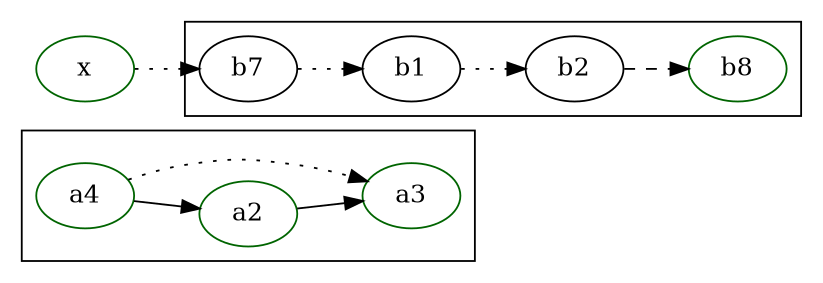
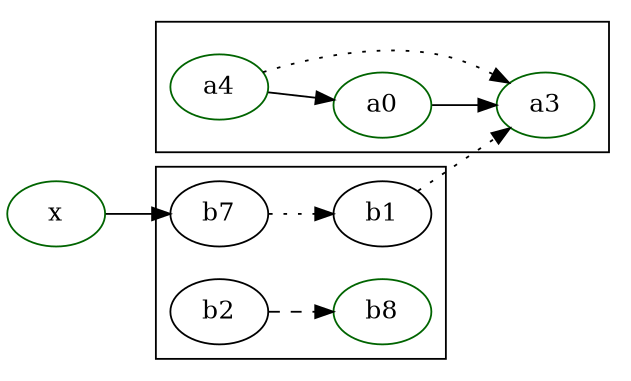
edge "x" -> "b7": style dotted -> solid
edge "b1" -> "b2": now "b1" -> "a3"
node "a2": label "a2" -> "a0"
